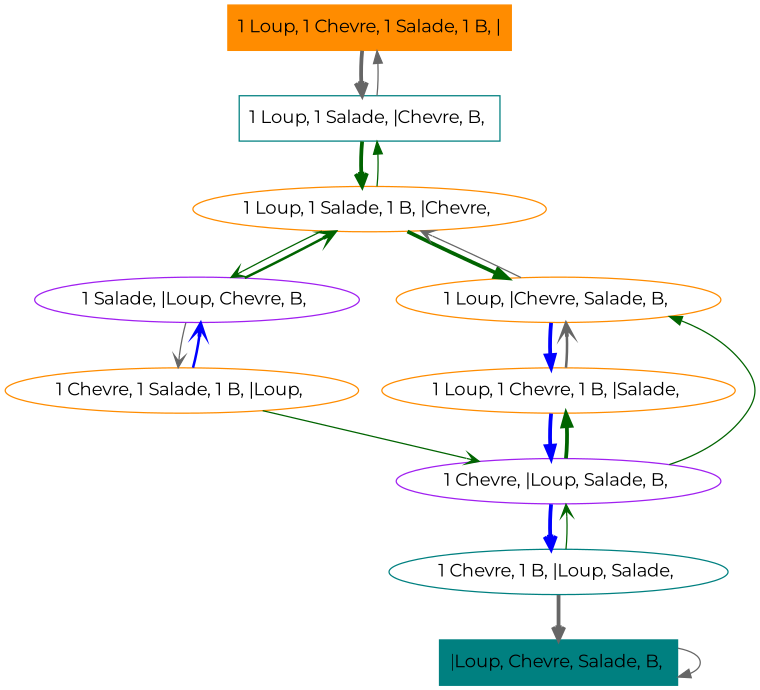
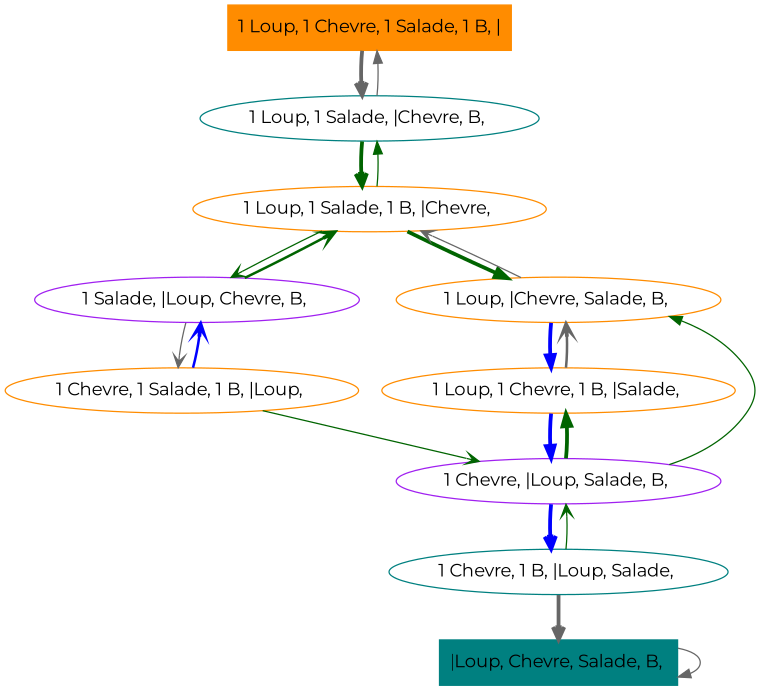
node "1 Loup, 1 Salade, |Chevre, B,": shape box -> ellipse
